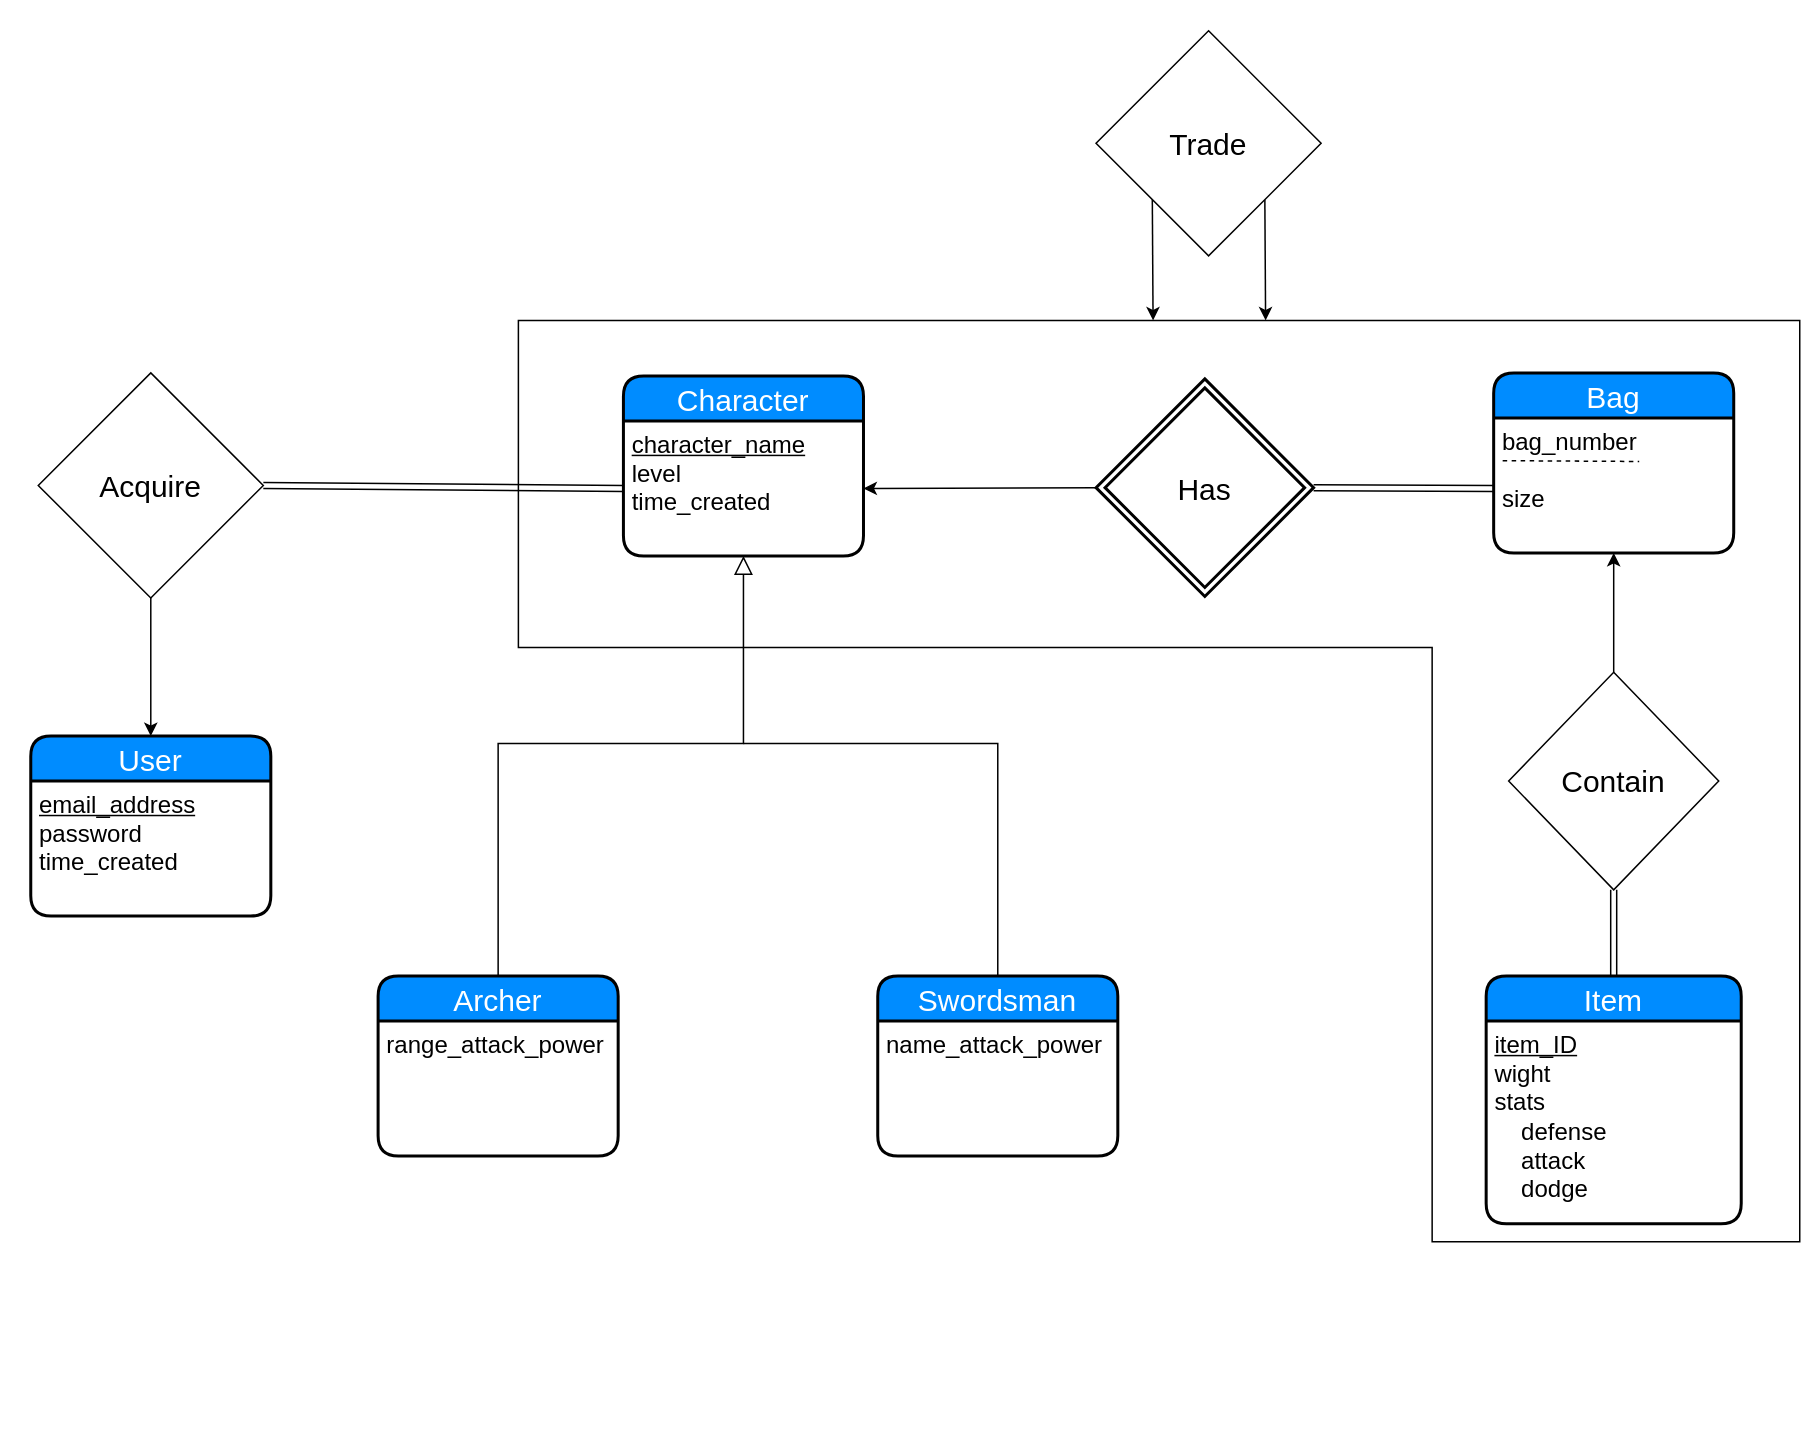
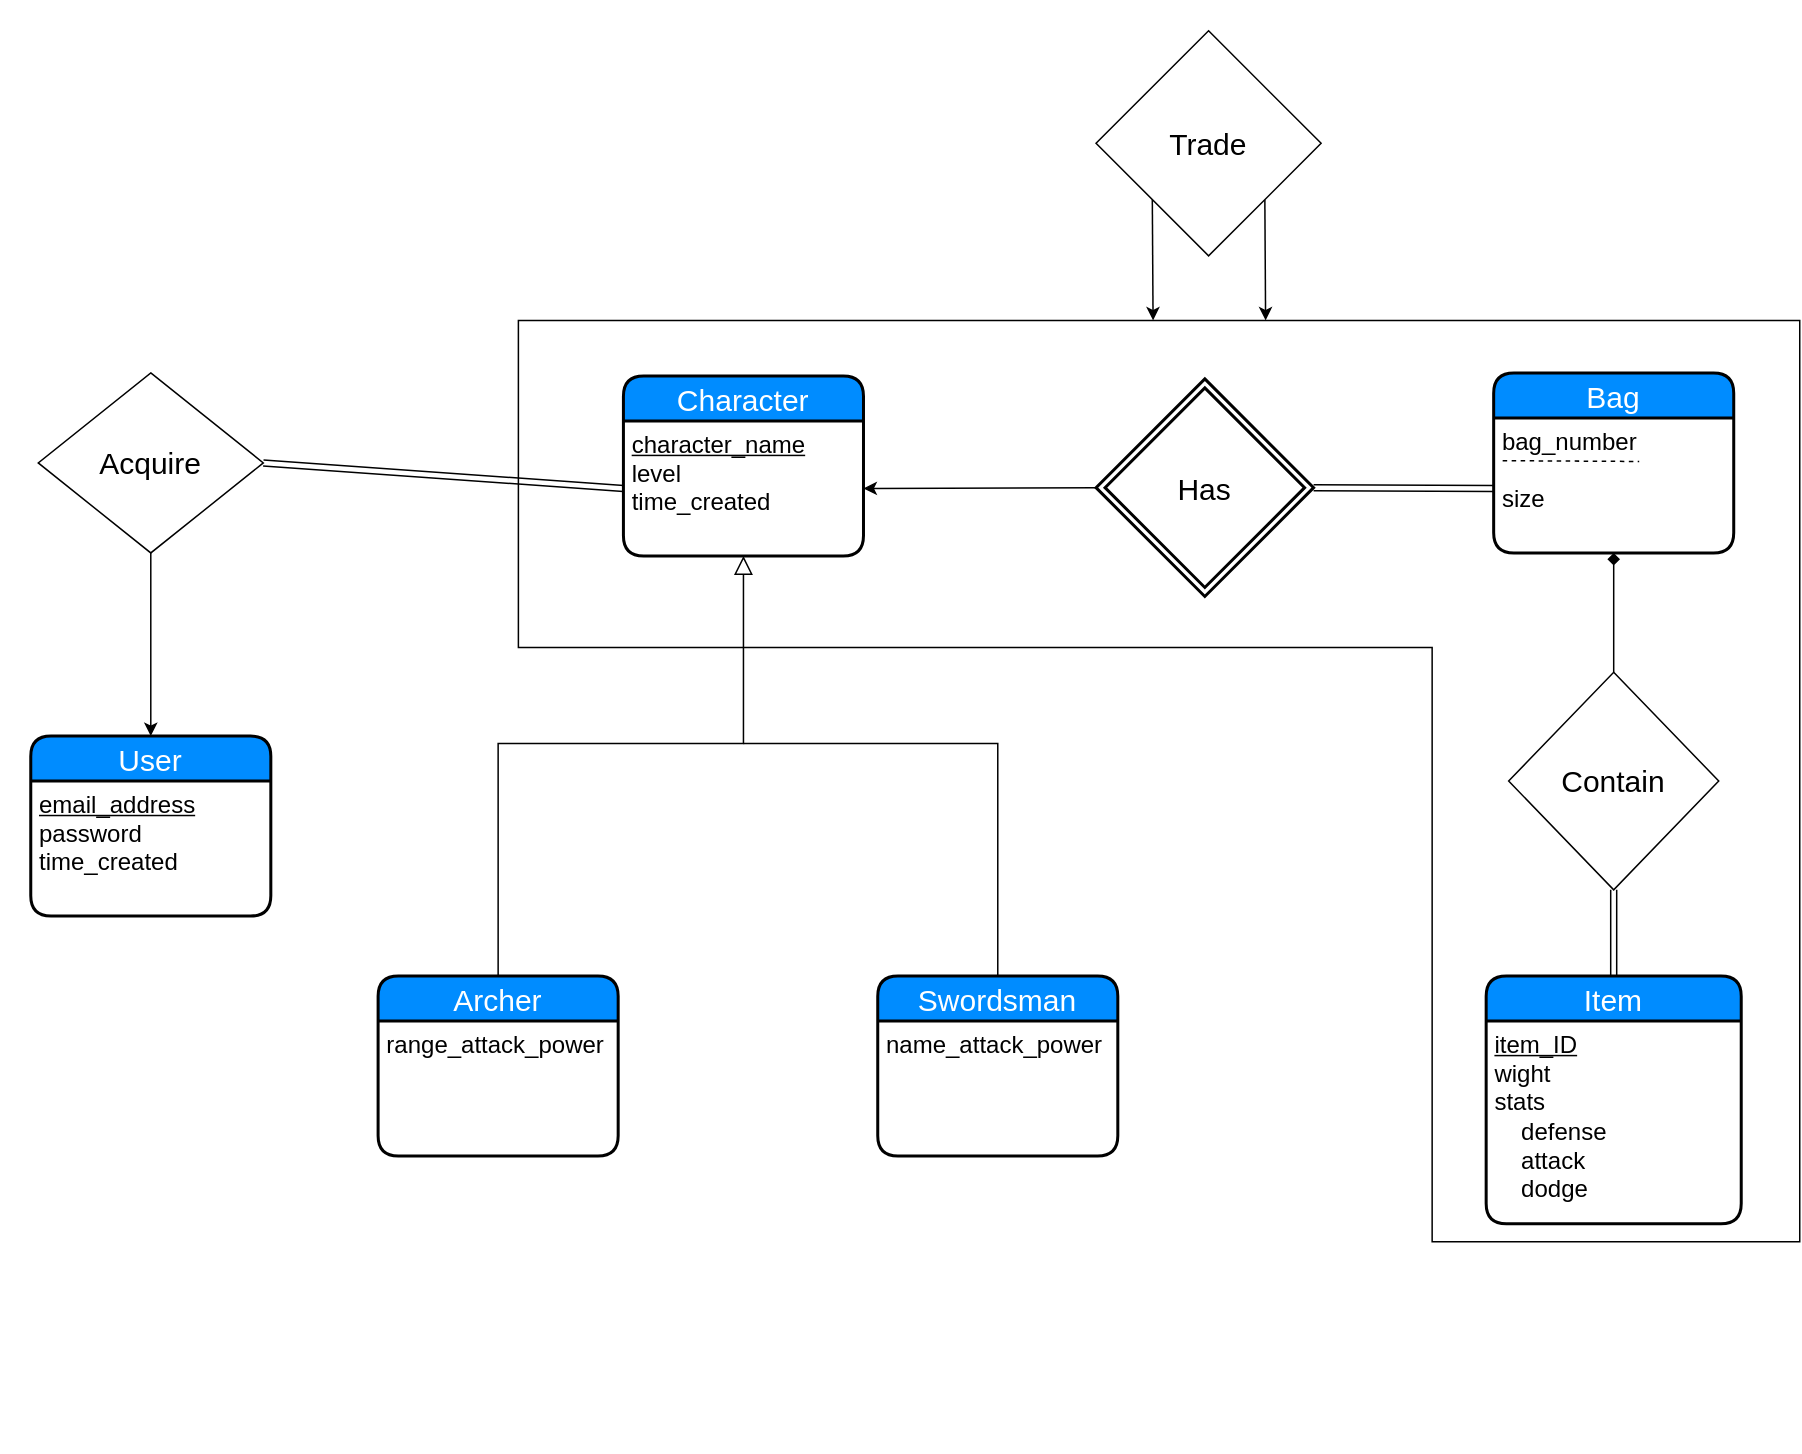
node "Acquire": size 225x225 -> 225x180
edge "Contain" -> "bag_number size": arrowhead classic -> diamond
